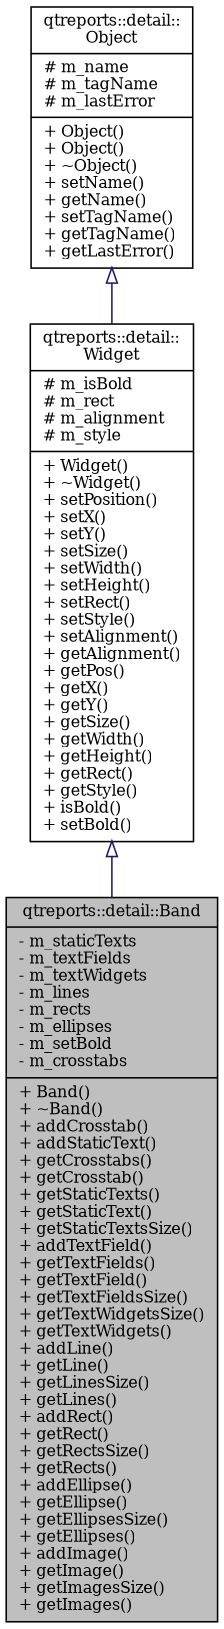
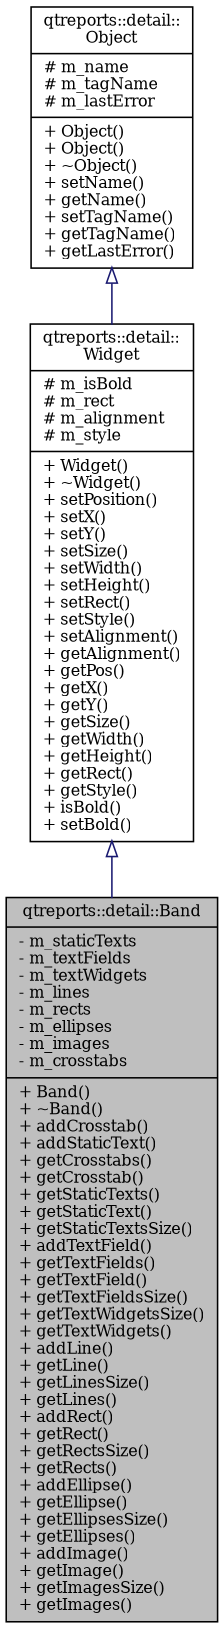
node "qtreports::detail::Band": text "- m_setBold" -> "- m_images"
